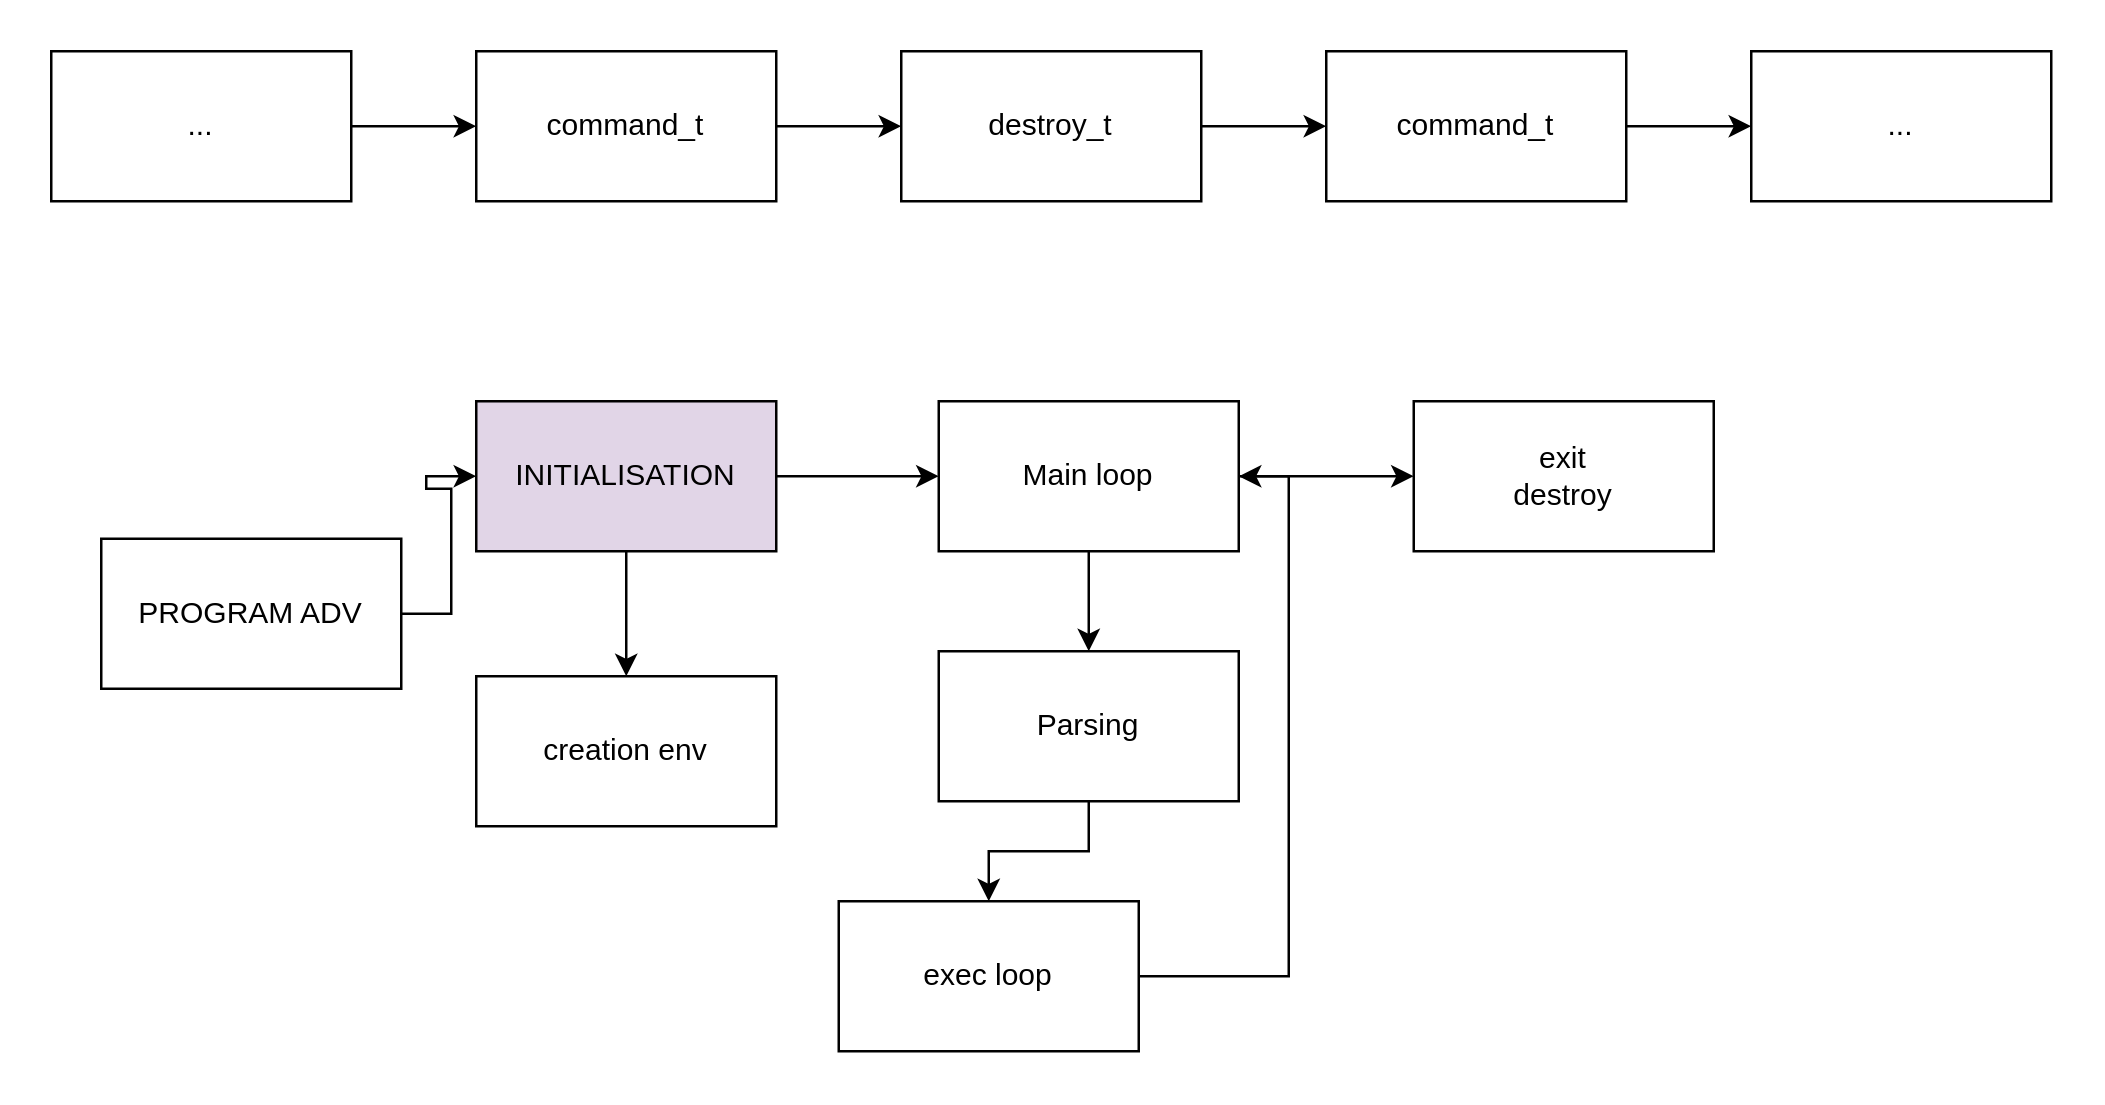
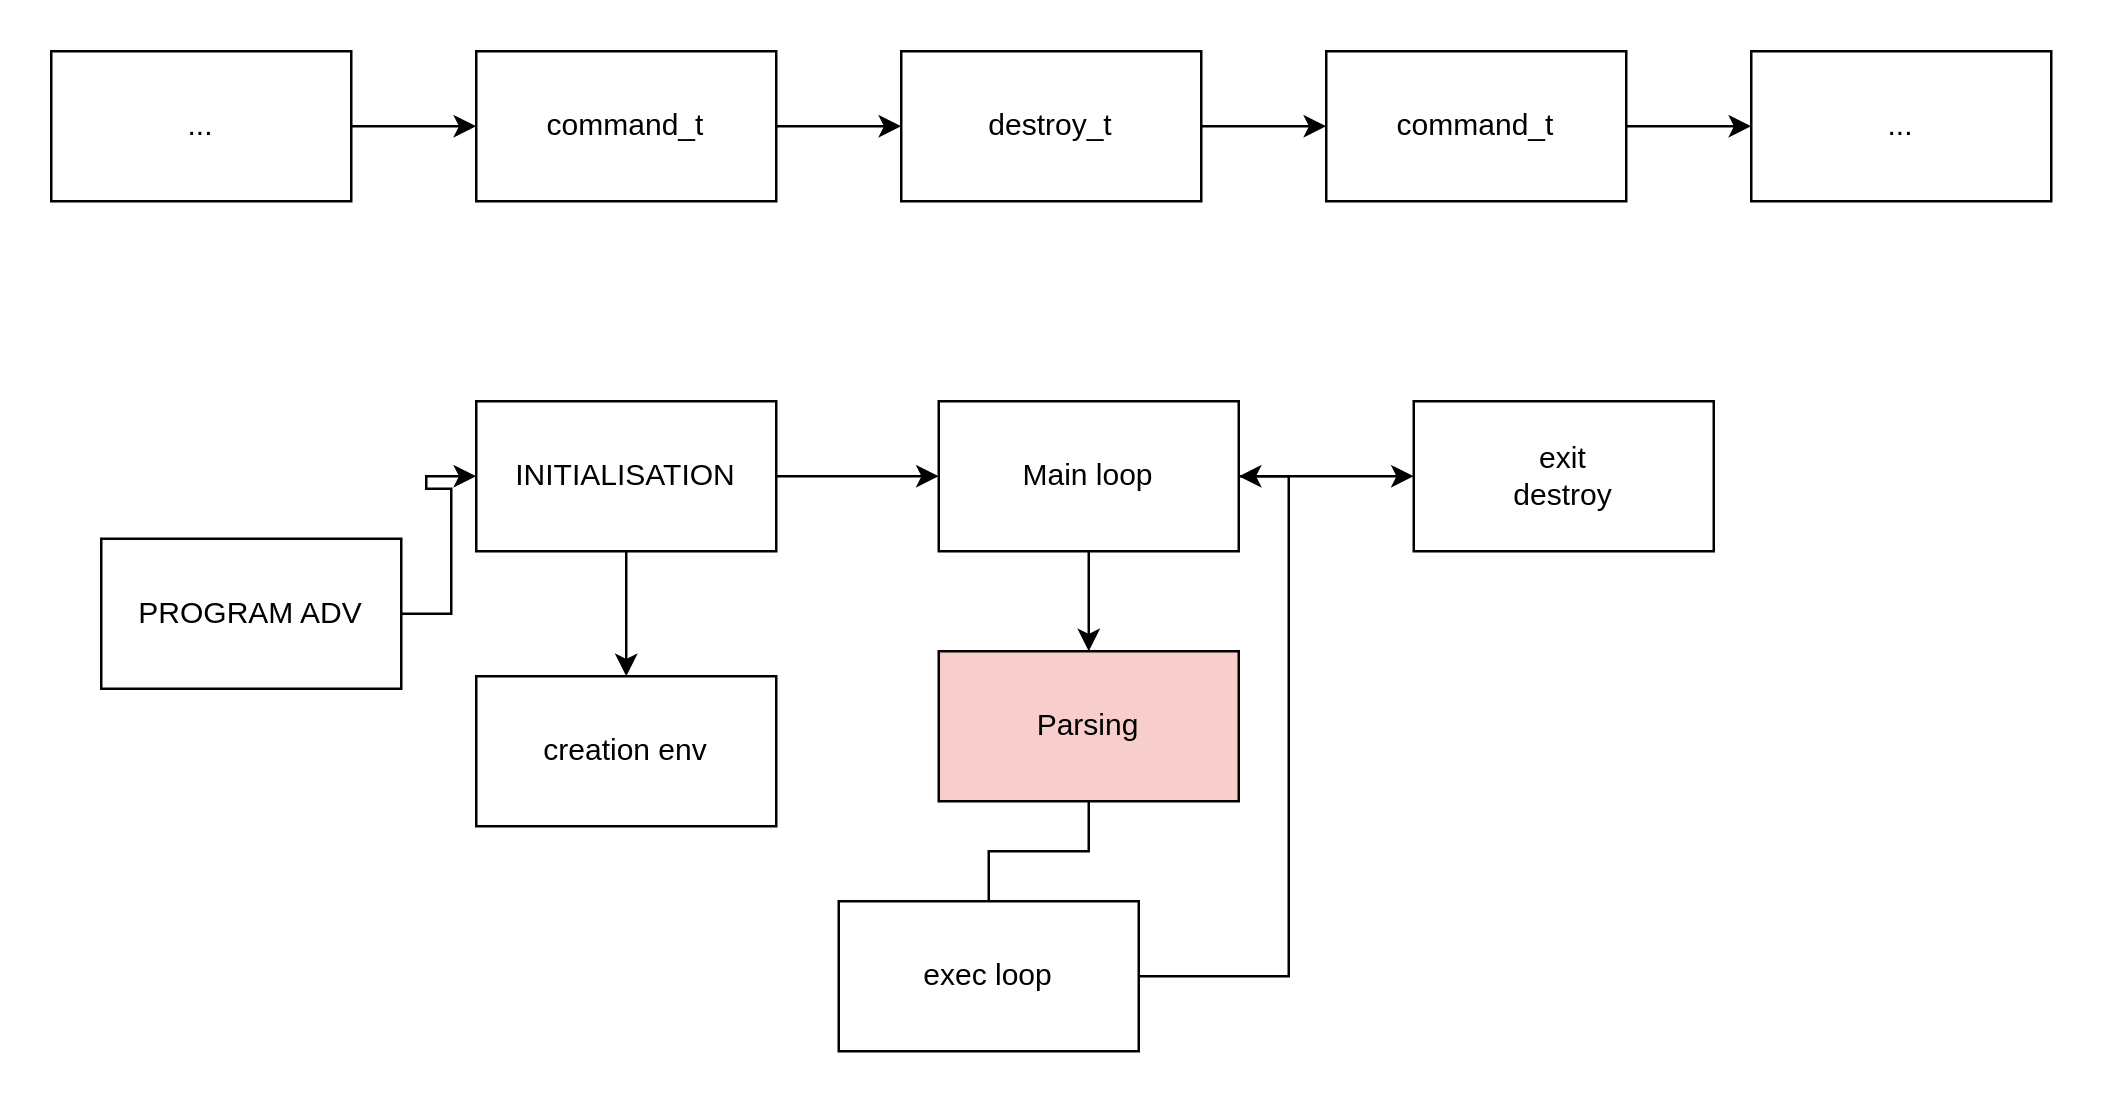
node "INITIALISATION": fillcolor #e1d5e7 -> #ffffff
node "Parsing": fillcolor #ffffff -> #f8cecc
edge "Parsing" -> "exec loop": arrowhead classic -> none
